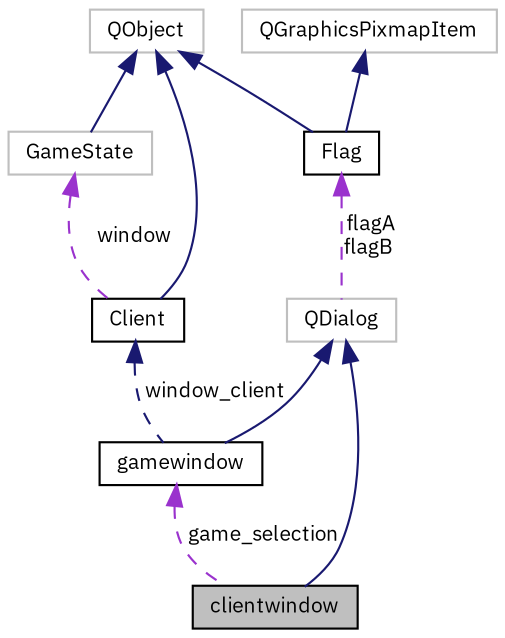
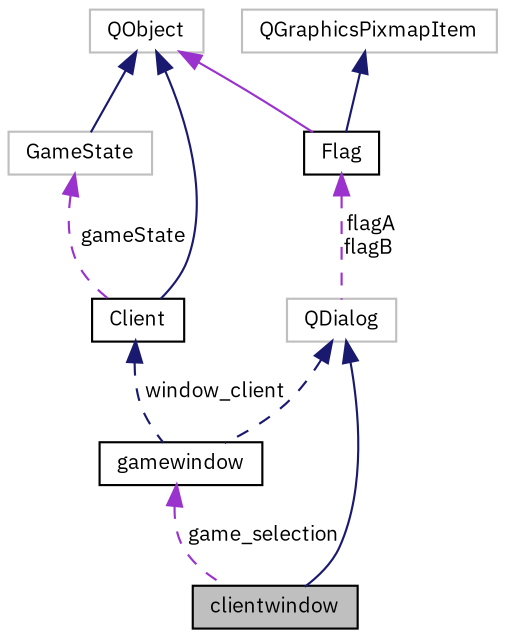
edge "Flag" -> "QObject": color midnightblue -> darkorchid3
edge "Client" -> "GameState": label " window" -> " gameState"
edge "gamewindow" -> "QDialog": style solid -> dashed
